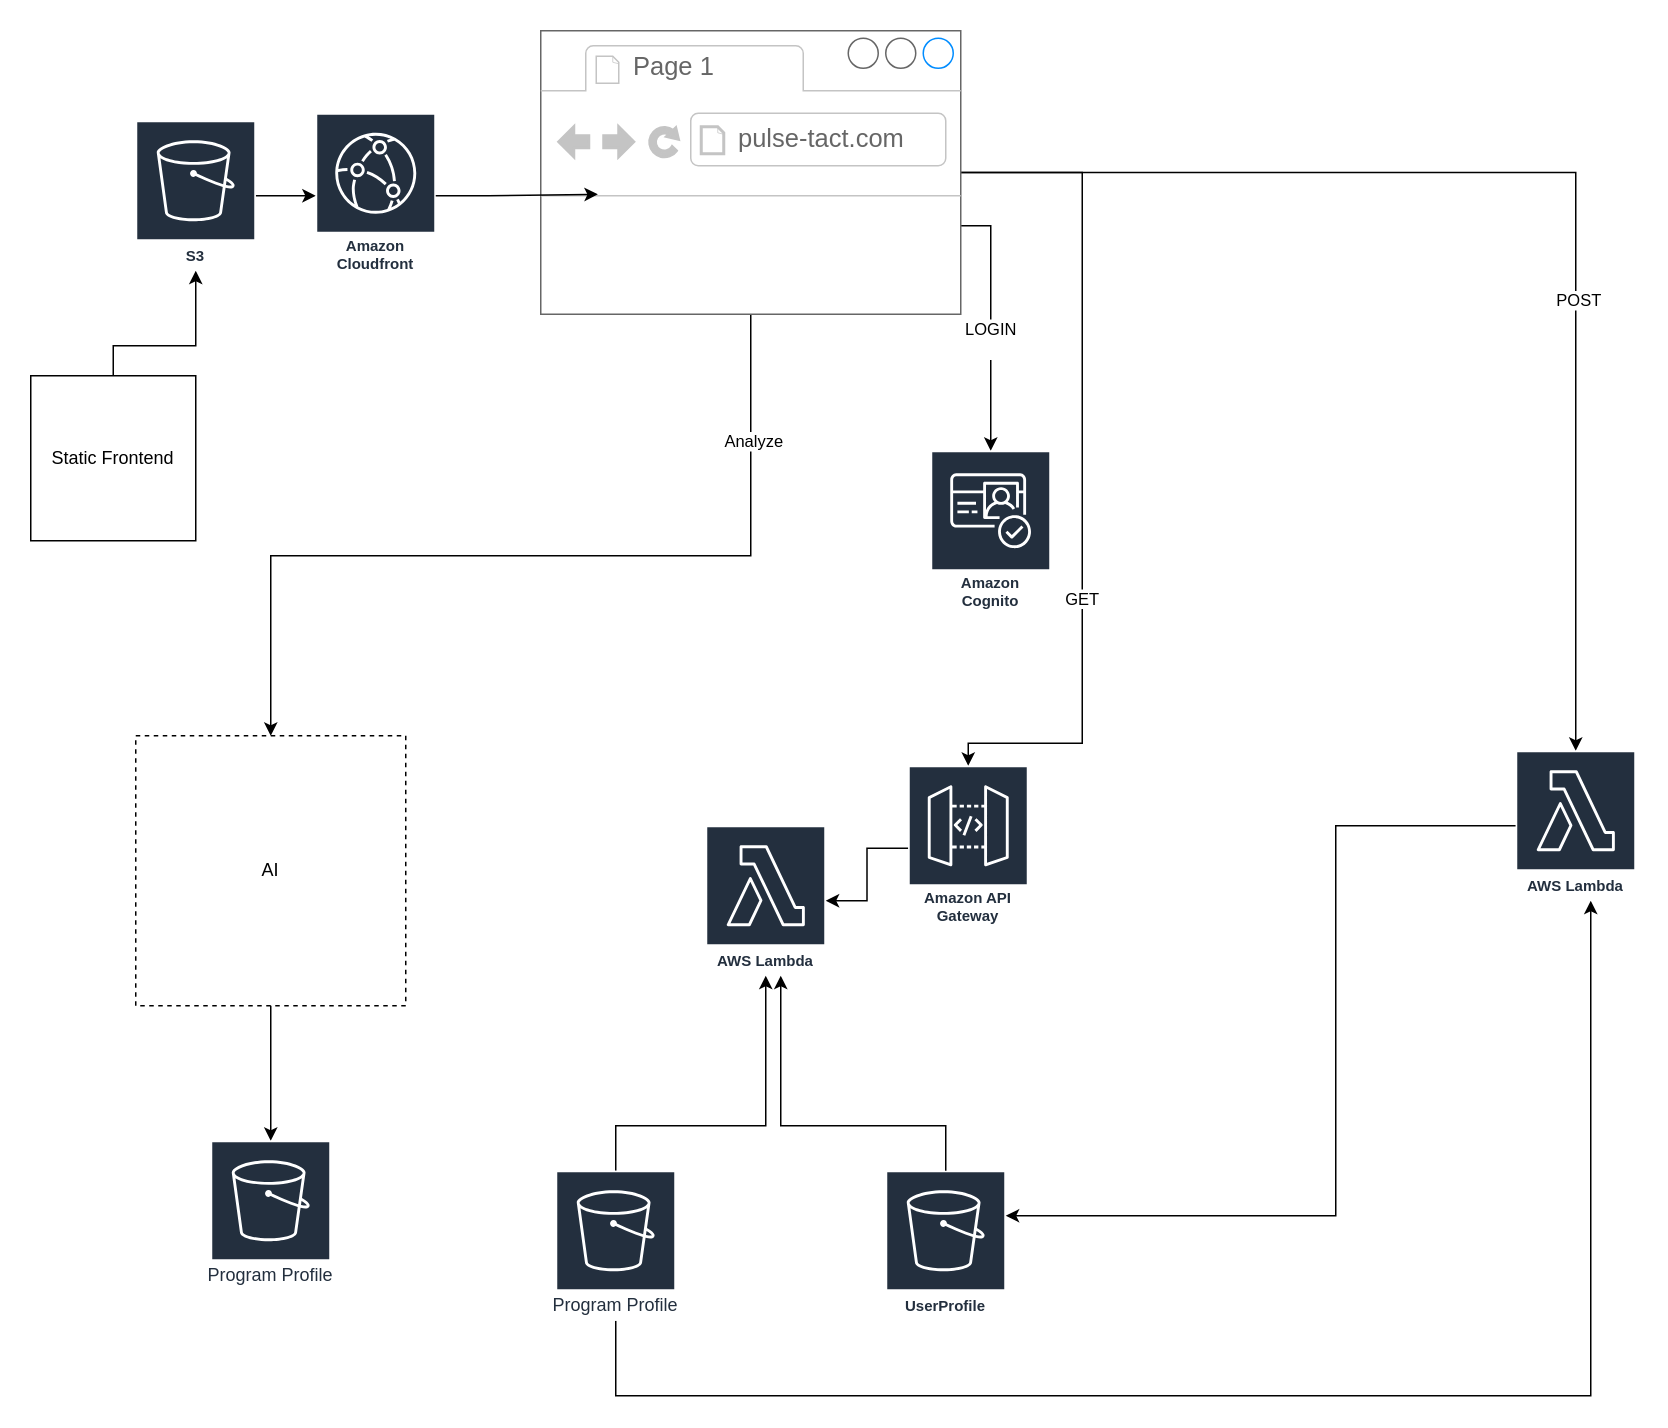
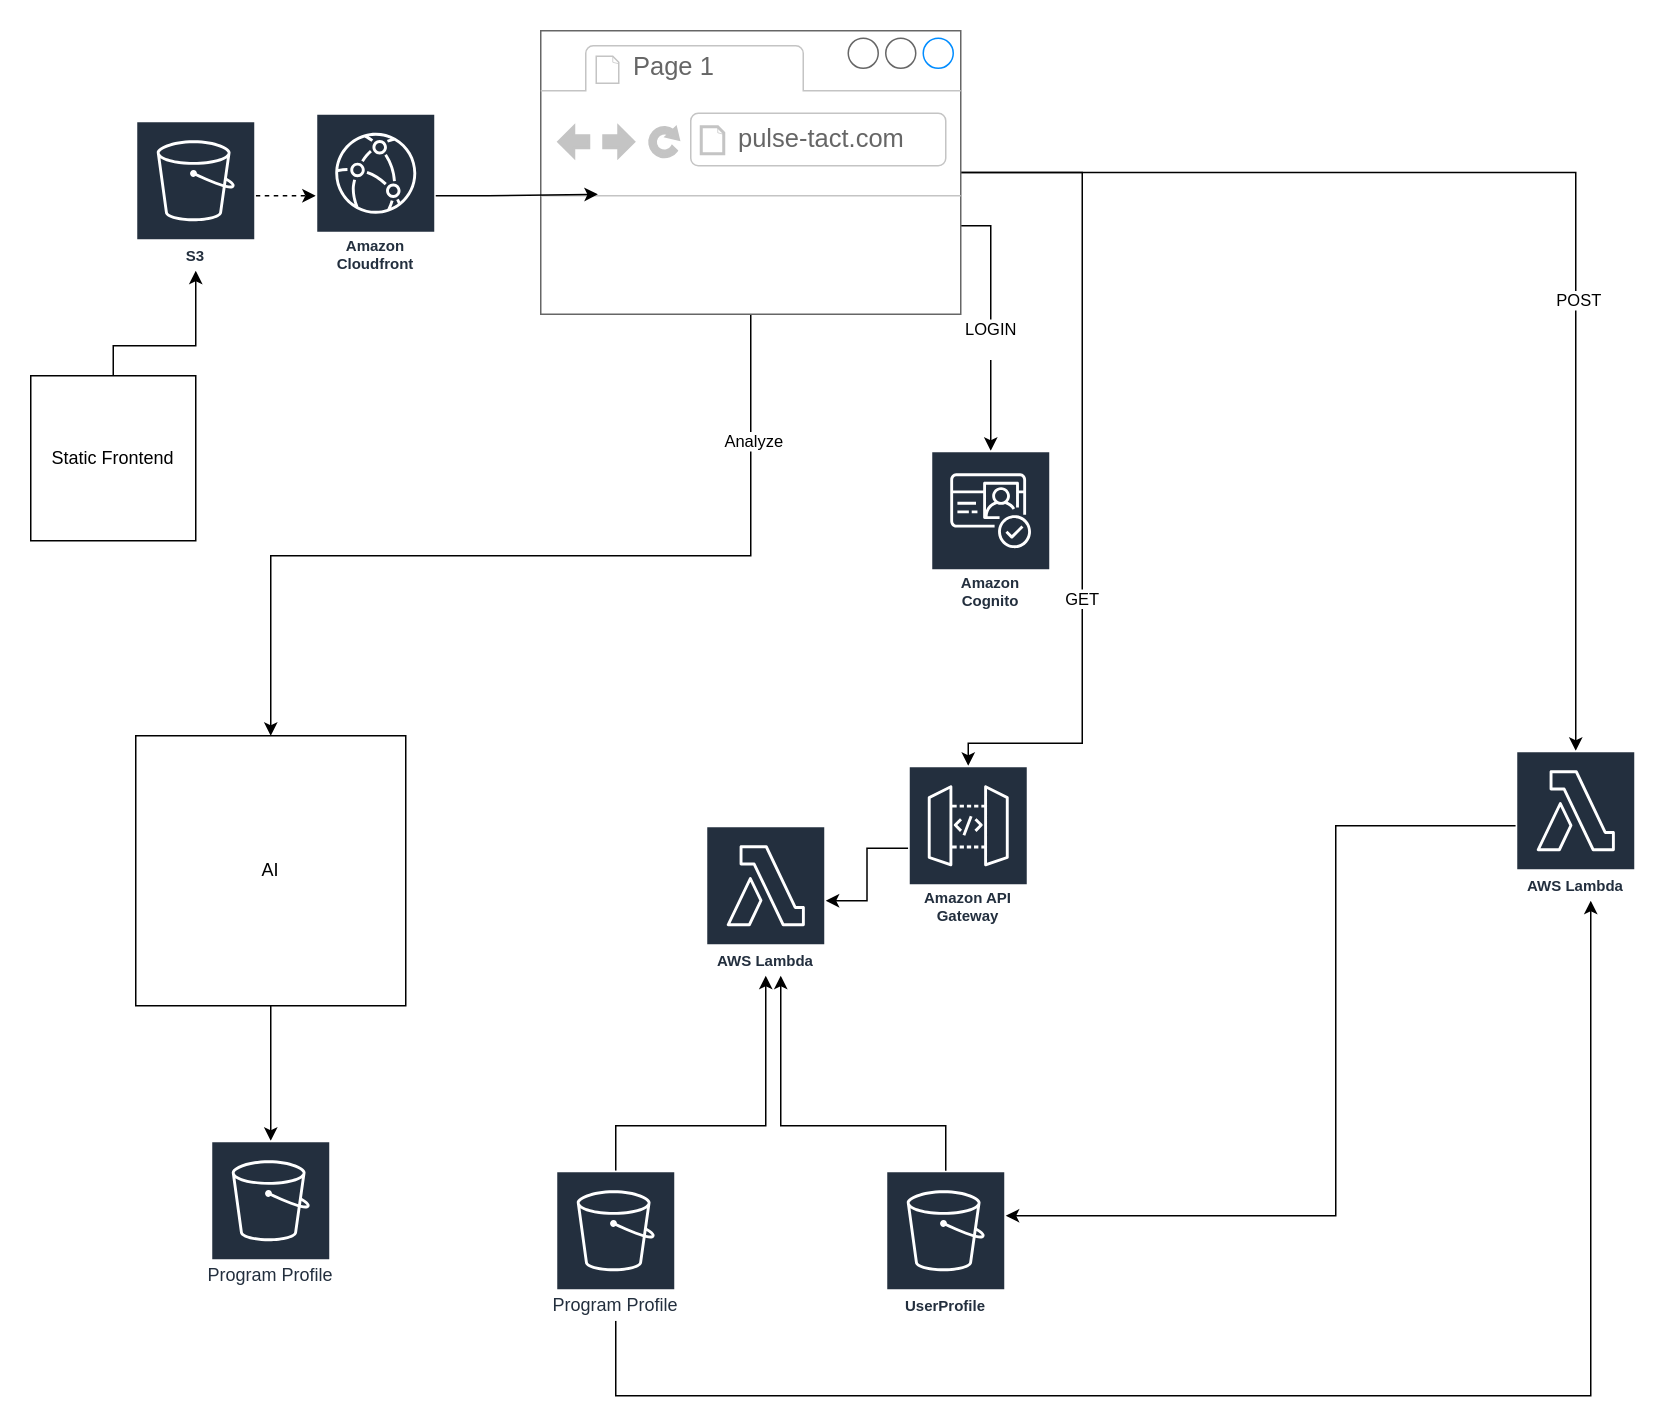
edge "S3" -> "Amazon Cloudfront": style solid -> dashed
node "AI": style dashed -> solid
